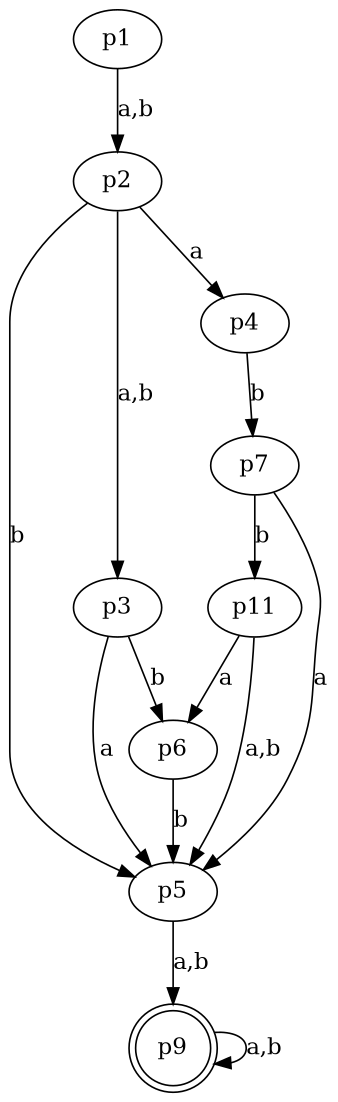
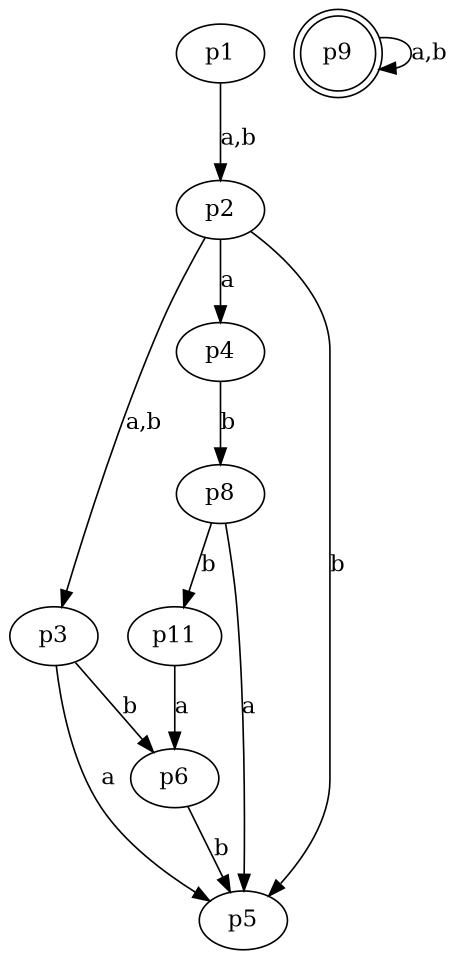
node "p7": label "p7" -> "p8"
edge "p11" -> "p5": removed, label "a,b"
edge "p5" -> "p9": removed, label "a,b"
